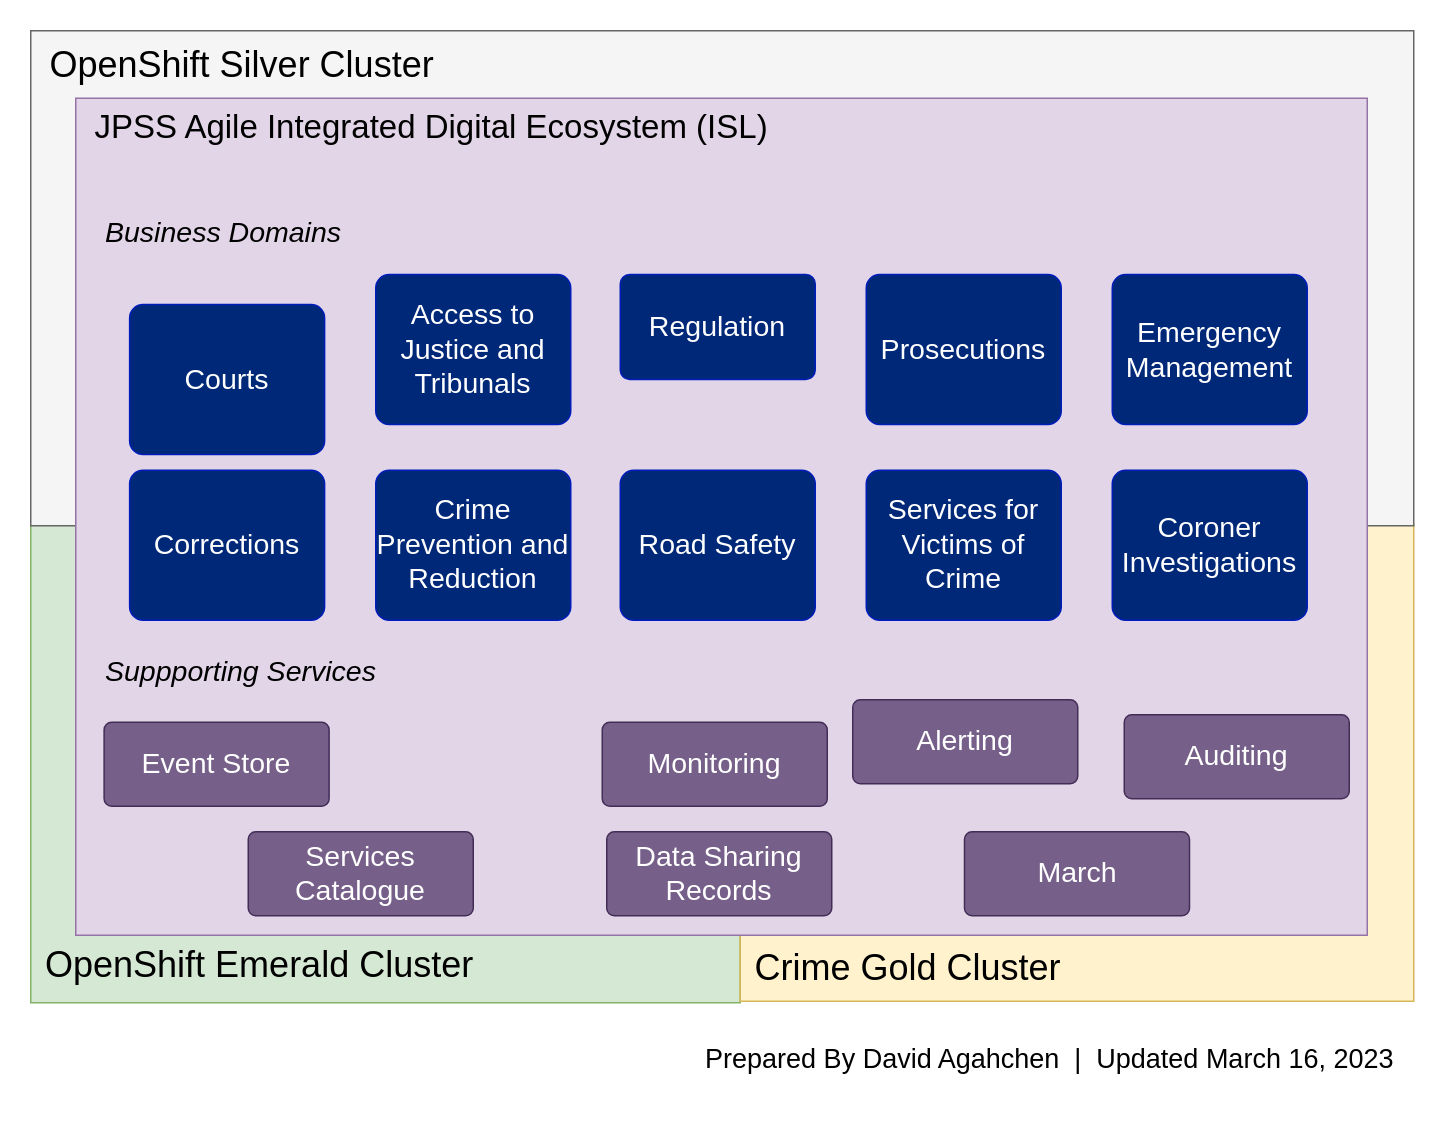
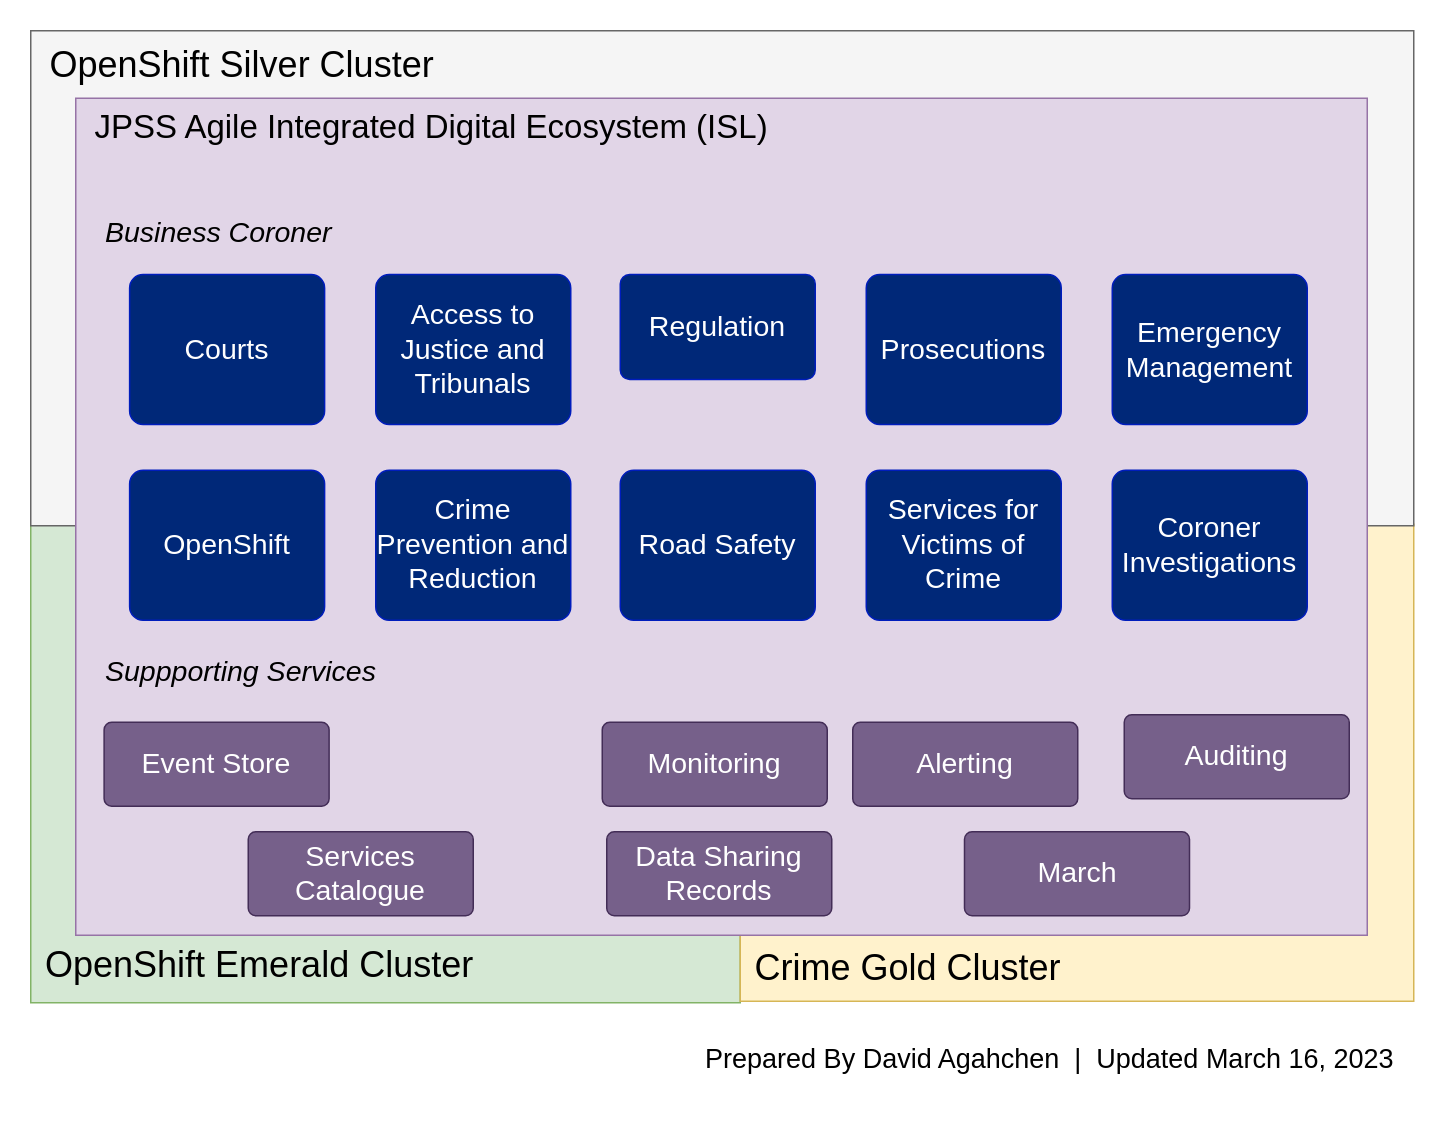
node "Business Domains": label "Business Domains" -> "Business Coroner"
node "Courts": moved (227, 380) -> (227, 350)
node "Corrections": label "Corrections" -> "OpenShift"
node "Alerting": moved (965, 742) -> (965, 764)
